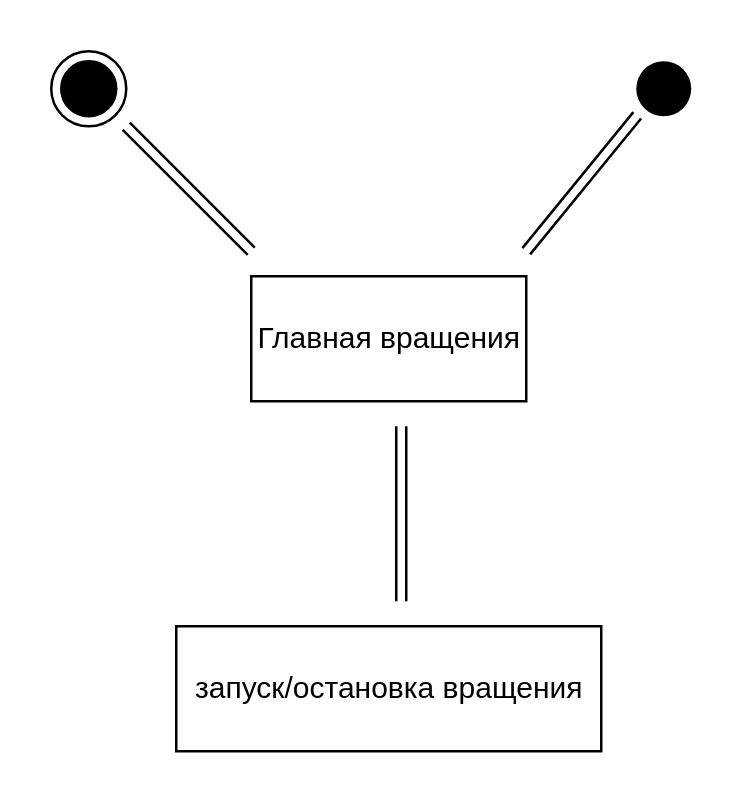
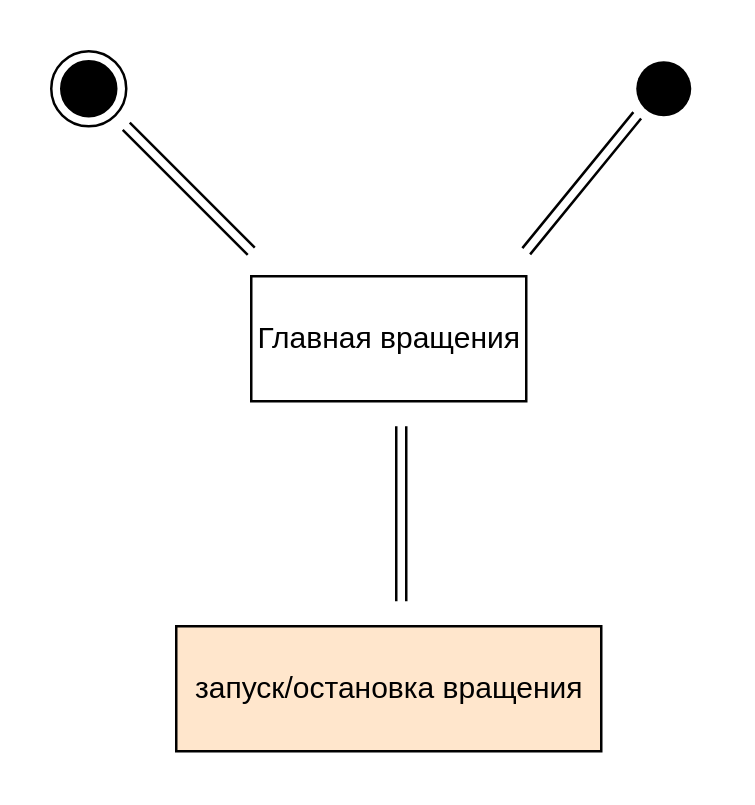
node "запуск/остановка вращения": fillcolor #ffffff -> #ffe6cc
